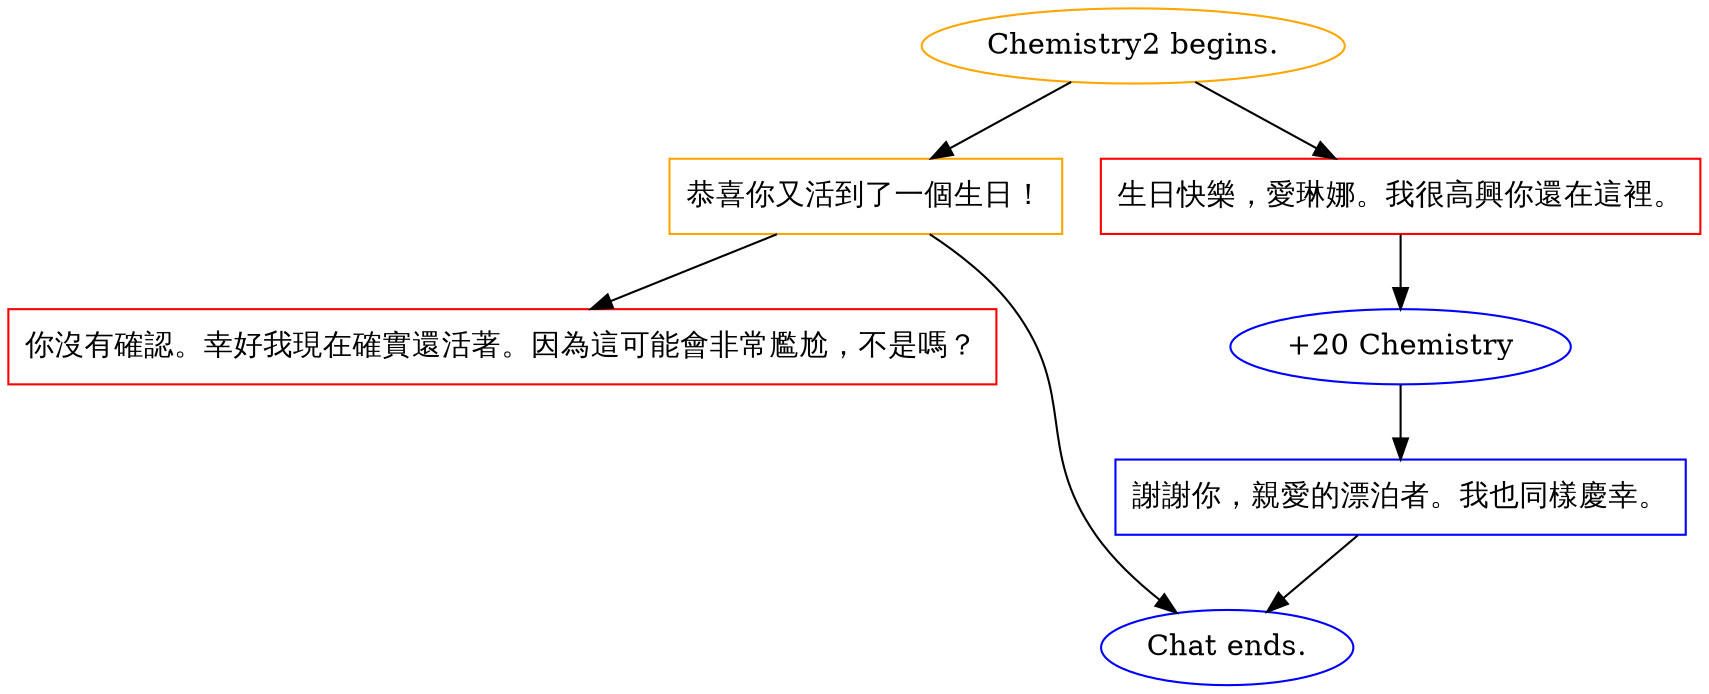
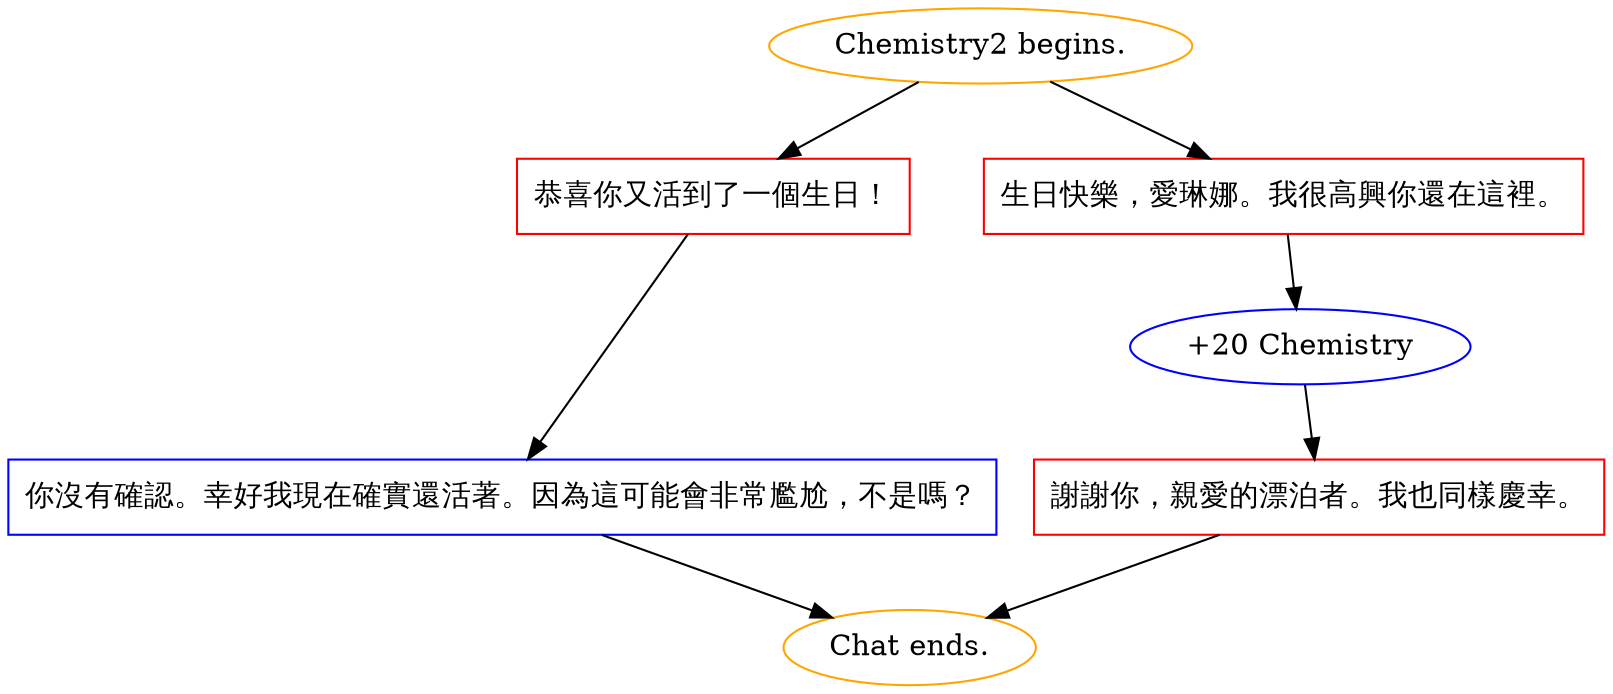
node "恭喜你又活到了一個生日！": color orange -> red
node "你沒有確認。幸好我現在確實還活著。因為這可能會非常尷尬，不是嗎？": color red -> blue
edge "恭喜你又活到了一個生日！" -> "Chat ends.": now "你沒有確認。幸好我現在確實還活著。因為這可能會非常尷尬，不是嗎？" -> "Chat ends."
node "謝謝你，親愛的漂泊者。我也同樣慶幸。": color blue -> red
node "Chat ends.": color blue -> orange
